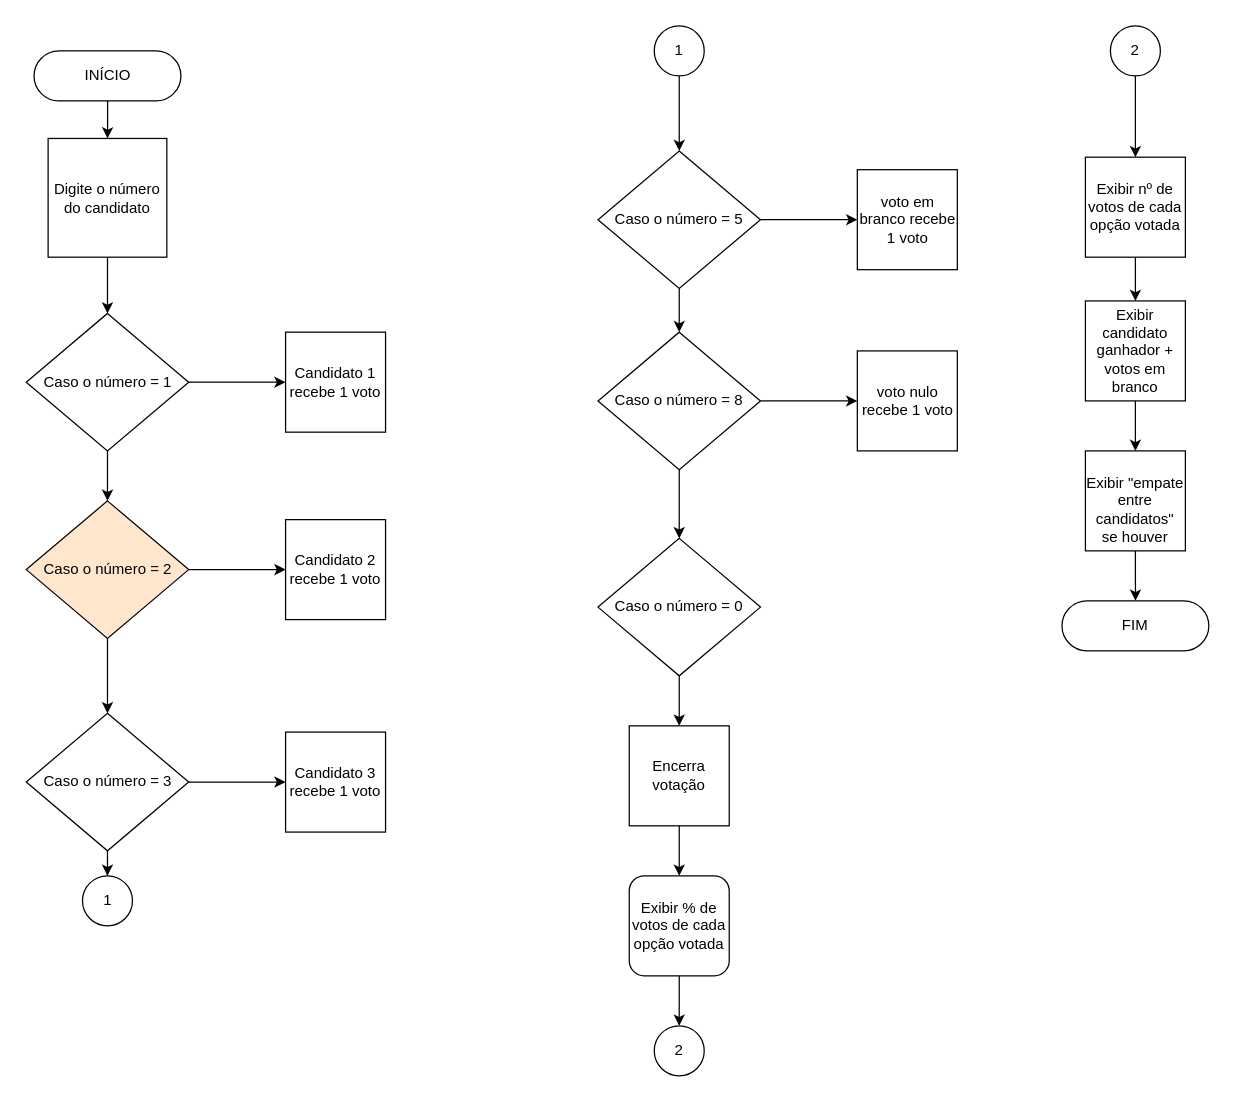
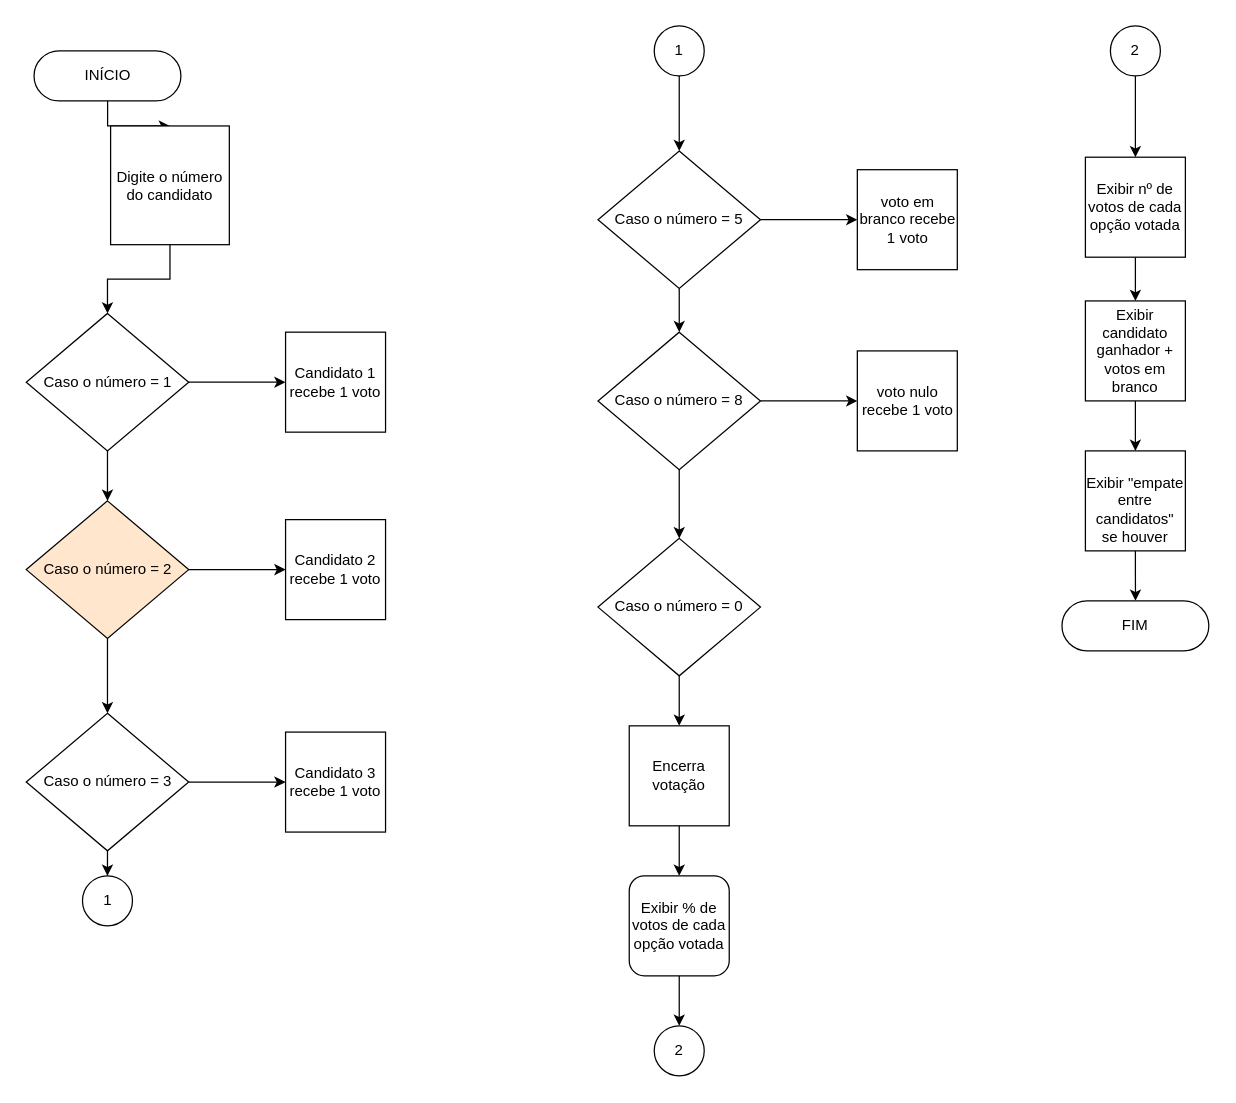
node "Digite o número do candidato": moved (108, 198) -> (170, 185)
